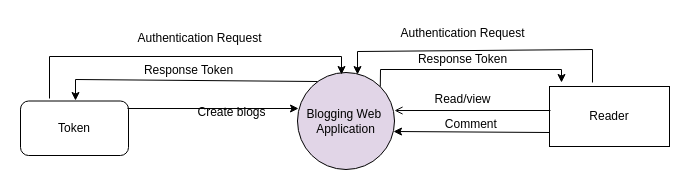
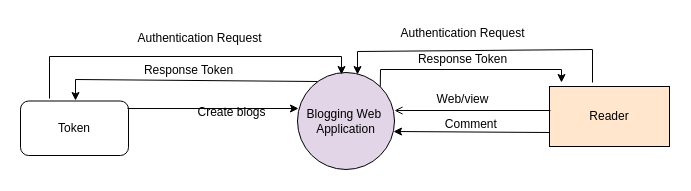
node "Read/view": label "Read/view" -> "Web/view"
node "Reader": fillcolor #ffffff -> #ffe6cc
